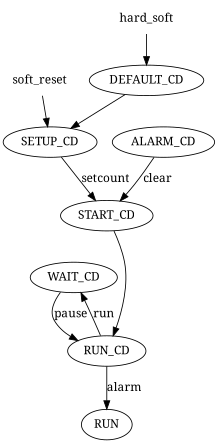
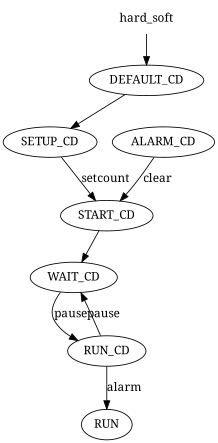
node "soft_reset": removed
edge "START_CD" -> "RUN_CD": now "START_CD" -> "WAIT_CD"
edge "RUN_CD" -> "WAIT_CD": label "run" -> "pause"
